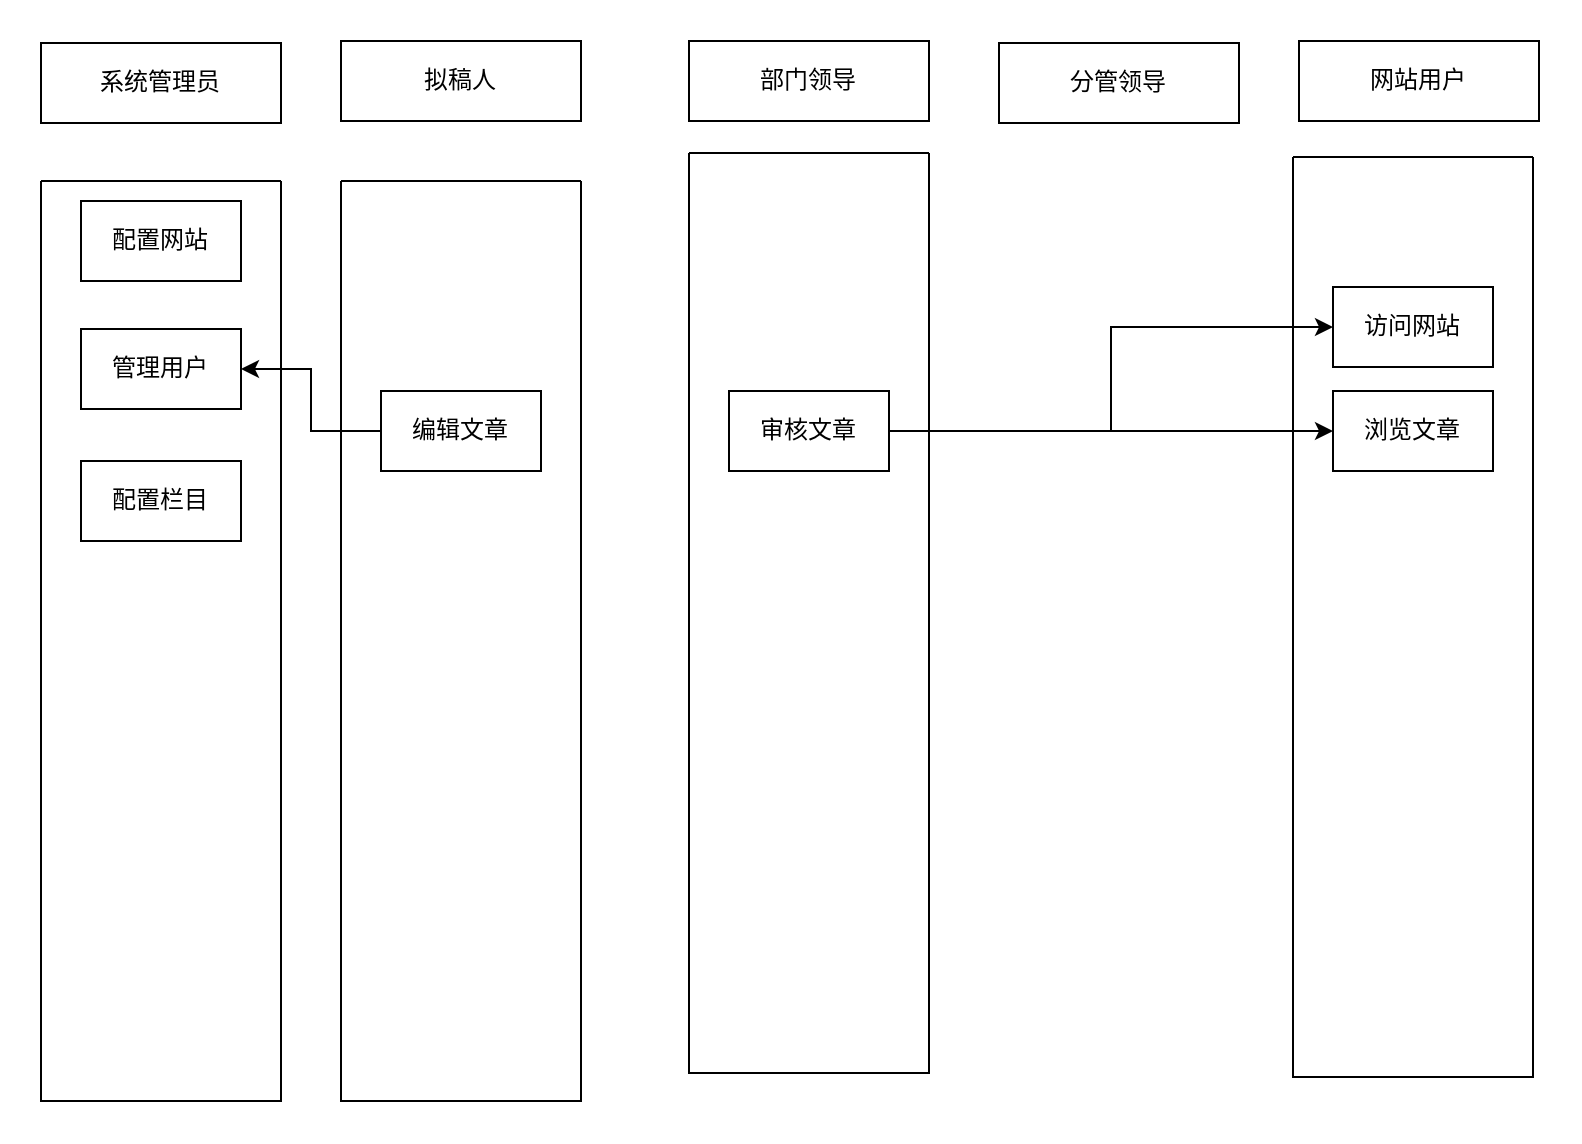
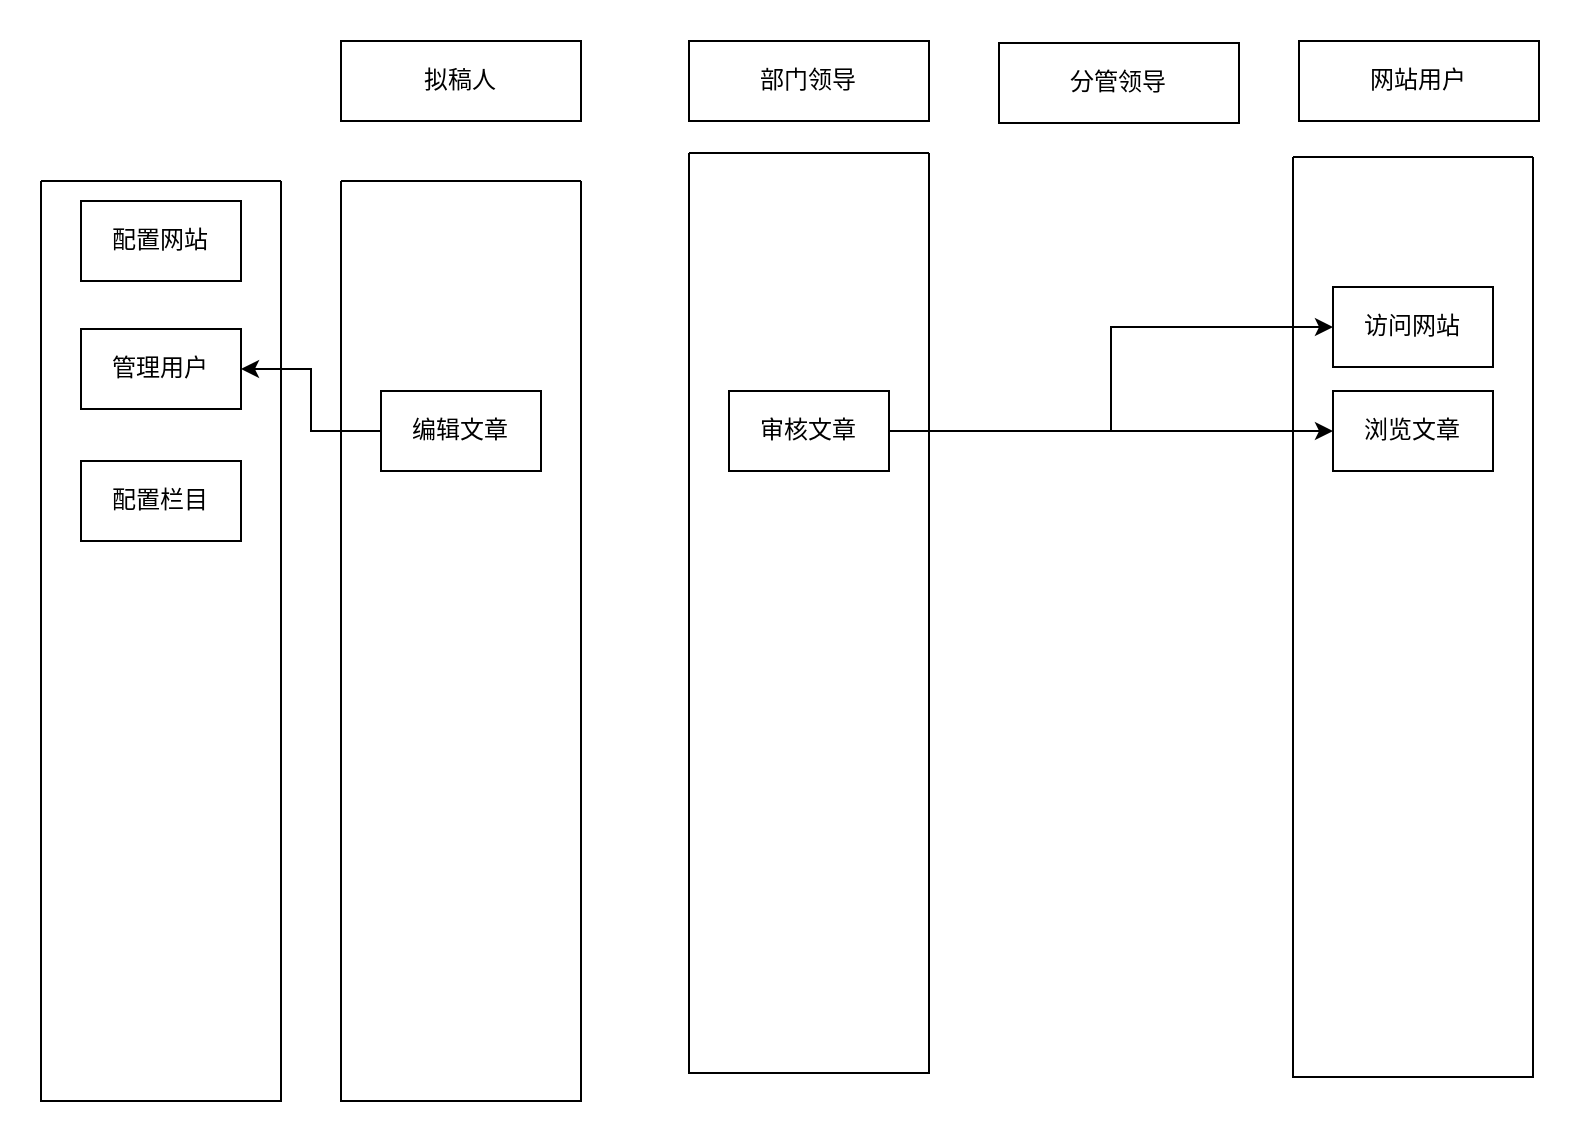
node "系统管理员": removed
